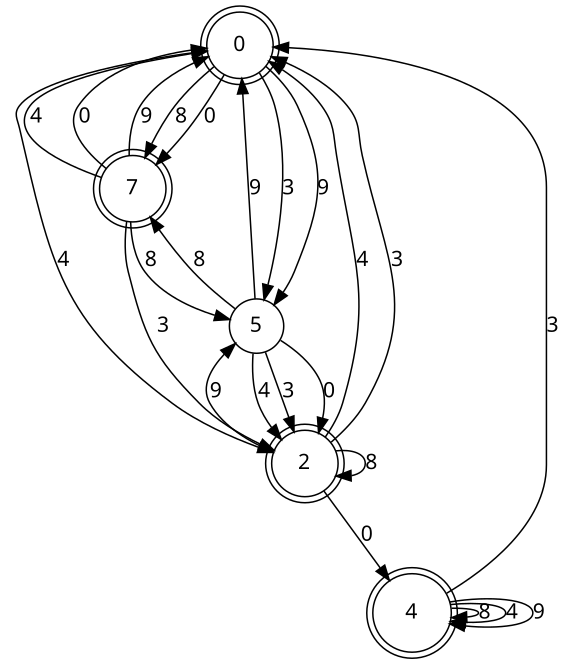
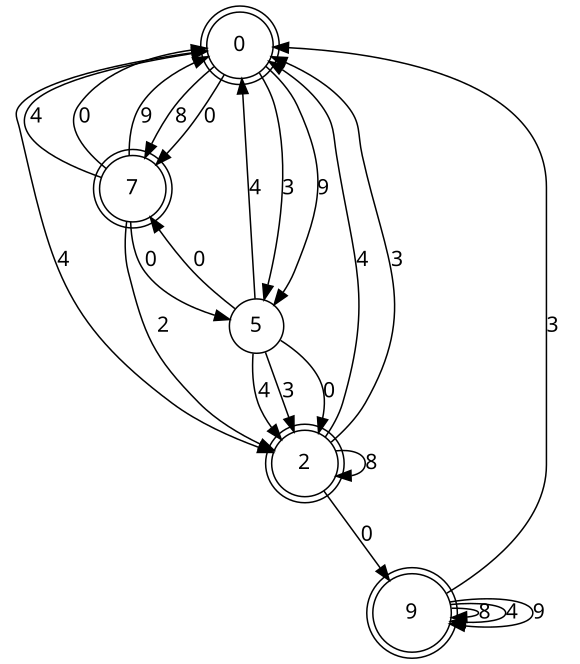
edge "5" -> "0": label "9" -> "4"
edge "7" -> "5": label "8" -> "0"
edge "5" -> "7": label "8" -> "0"
edge "7" -> "2": label "3" -> "2"
edge "2" -> "5": removed, label "9"
node "4": label "4" -> "9"
